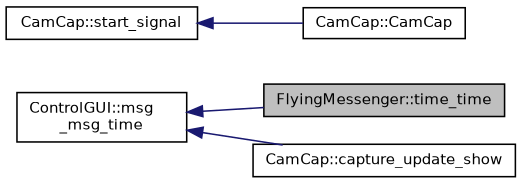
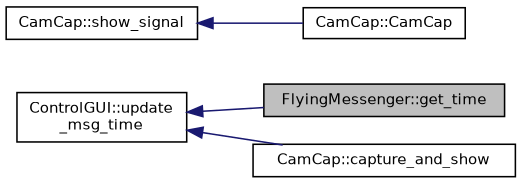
node "CamCap::start_signal": label "CamCap::start_signal" -> "CamCap::show_signal"
node "FlyingMessenger::time_time": label "FlyingMessenger::time_time" -> "FlyingMessenger::get_time"
node "ControlGUI::msg _msg_time": label "ControlGUI::msg _msg_time" -> "ControlGUI::update _msg_time"
node "CamCap::capture_update_show": label "CamCap::capture_update_show" -> "CamCap::capture_and_show"
